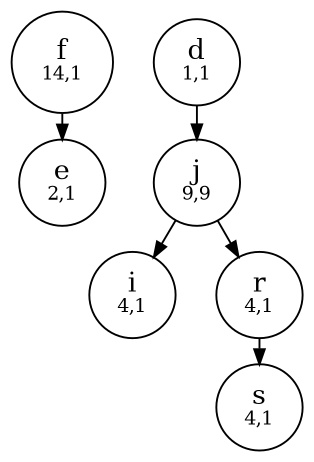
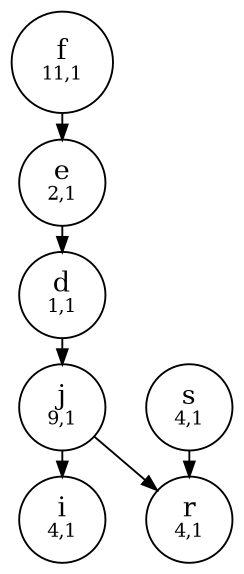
node "f": text "14,1" -> "11,1"
node "j": text "9,9" -> "9,1"
edge "e" -> "d": added
edge "r" -> "s": reversed
